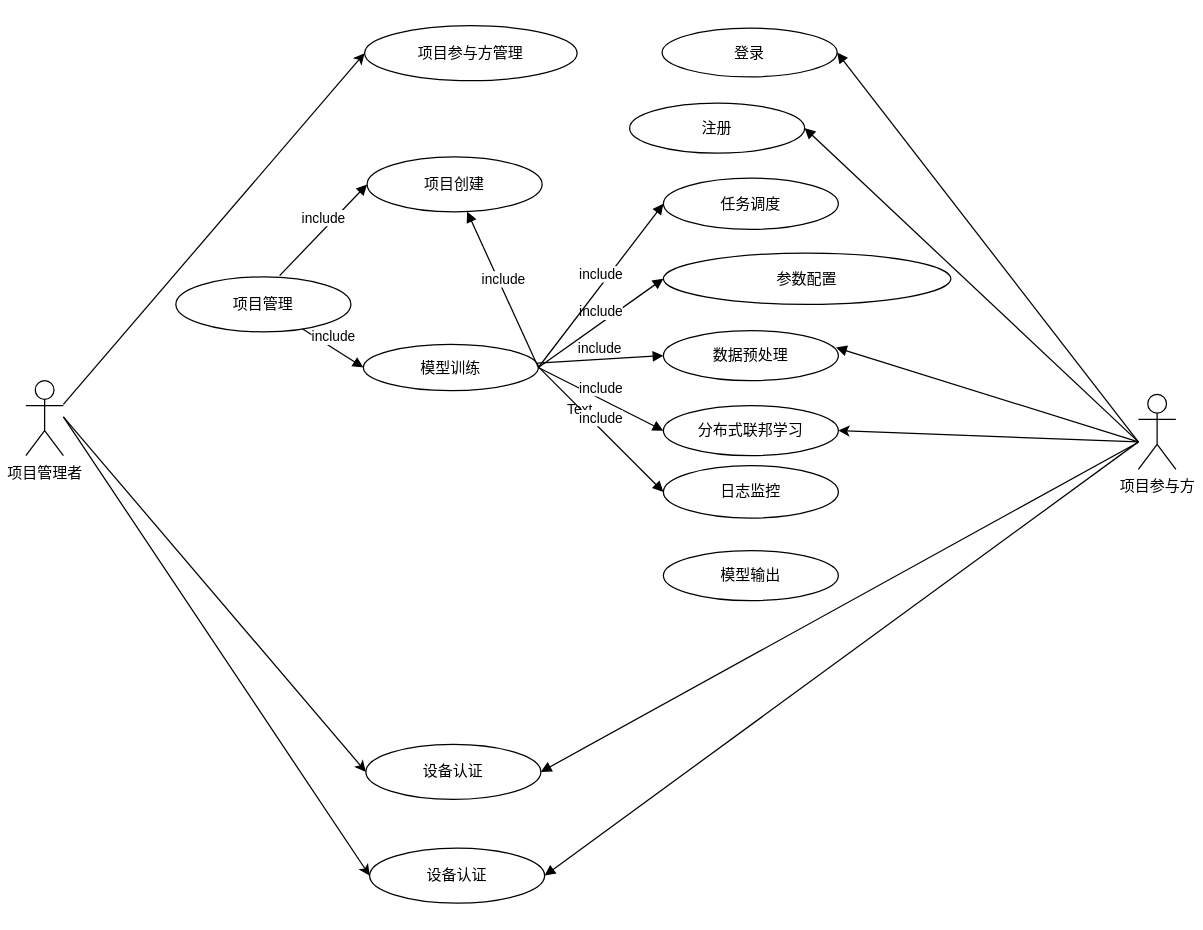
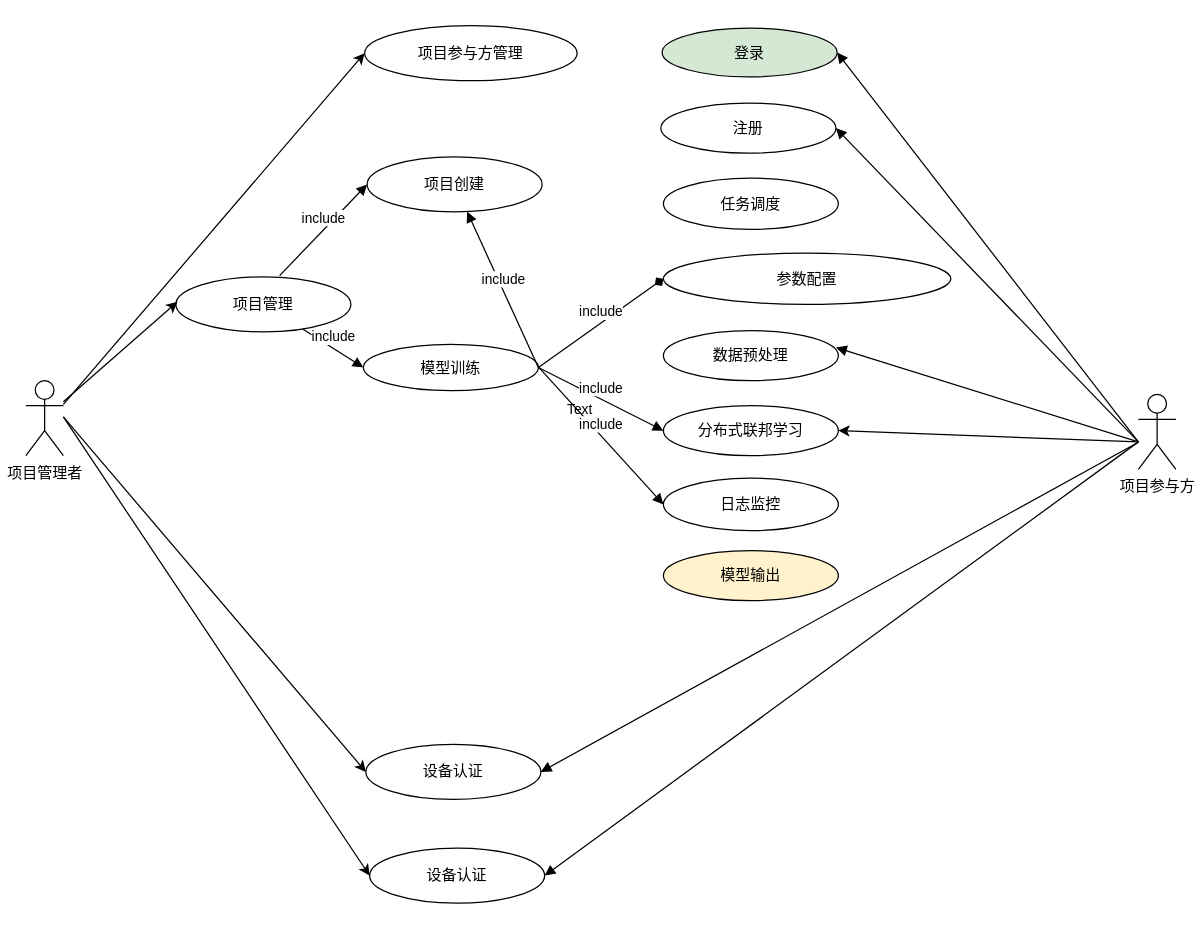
node "登录": fillcolor #ffffff -> #d5e8d4
node "注册": moved (717, 128) -> (748, 128)
edge "模型训练" -> "参数配置": arrowhead block -> diamond
edge "模型训练" -> "任务调度": removed, label "include"
edge "项目管理者" -> "项目管理": added
edge "模型训练" -> "数据预处理": removed, label "include"
node "日志监控": moved (751, 492) -> (751, 504)
node "模型输出": fillcolor #ffffff -> #fff2cc
